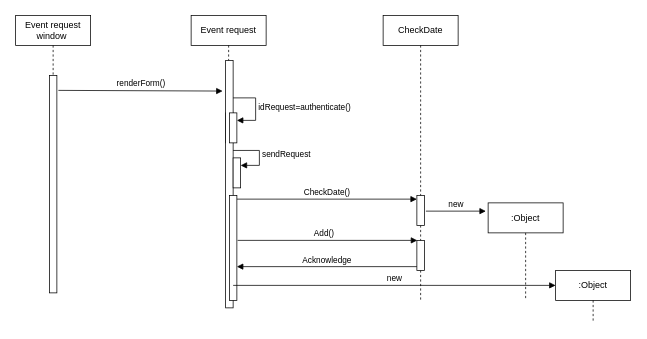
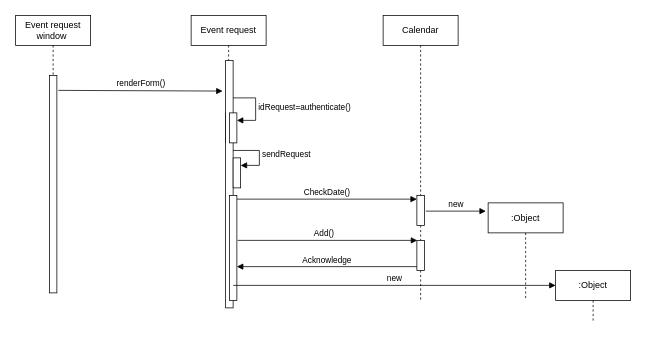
node "CheckDate": label "CheckDate" -> "Calendar"
